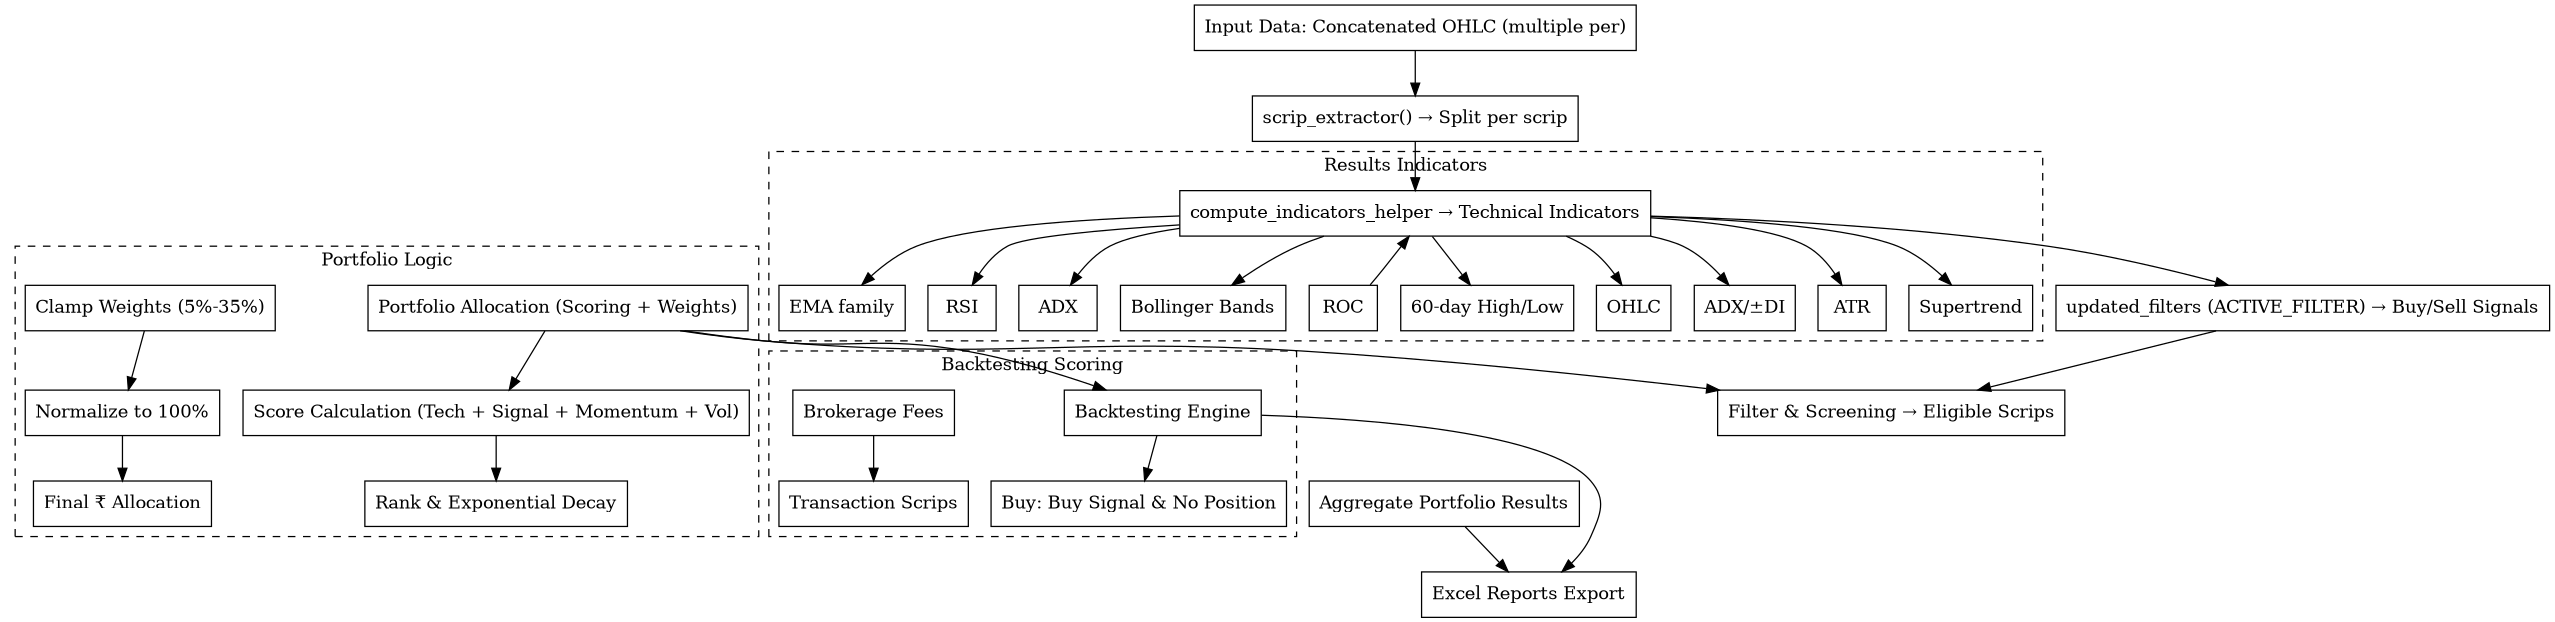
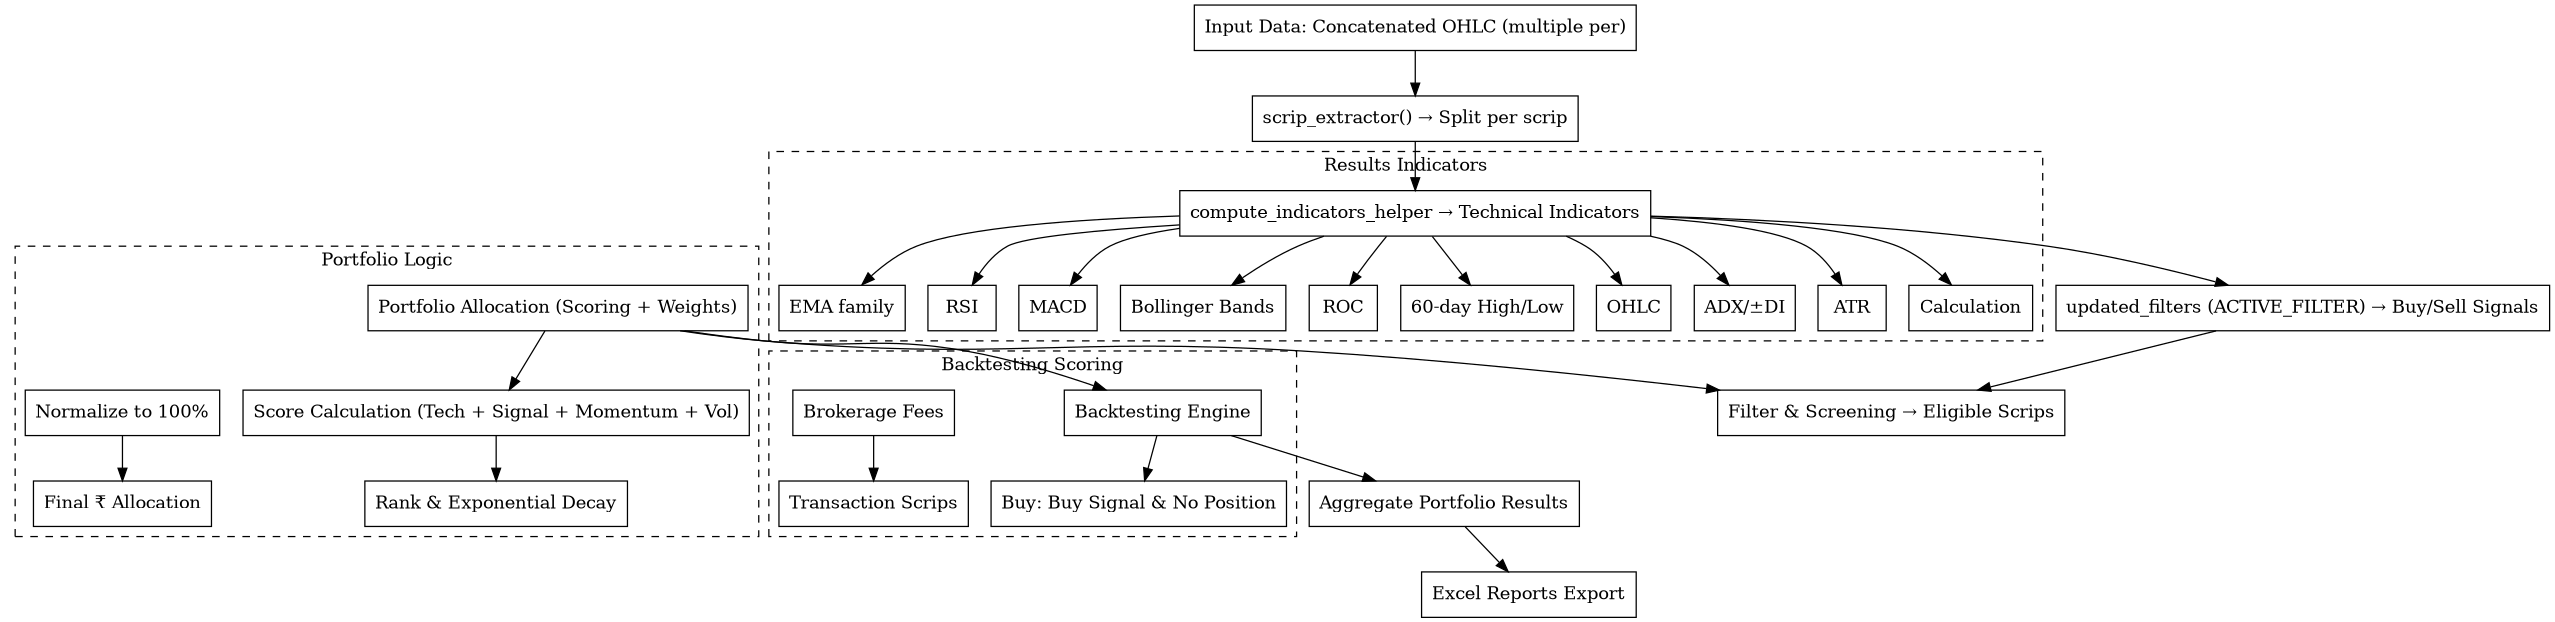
edge "ROC" -> "compute_indicators_helper → Technical Indicators": reversed
node "Clamp Weights (5%-35%)": removed
node "ADX": label "ADX" -> "MACD"
node "Supertrend": label "Supertrend" -> "Calculation"
edge "Backtesting Engine" -> "Excel Reports Export": now "Backtesting Engine" -> "Aggregate Portfolio Results"
